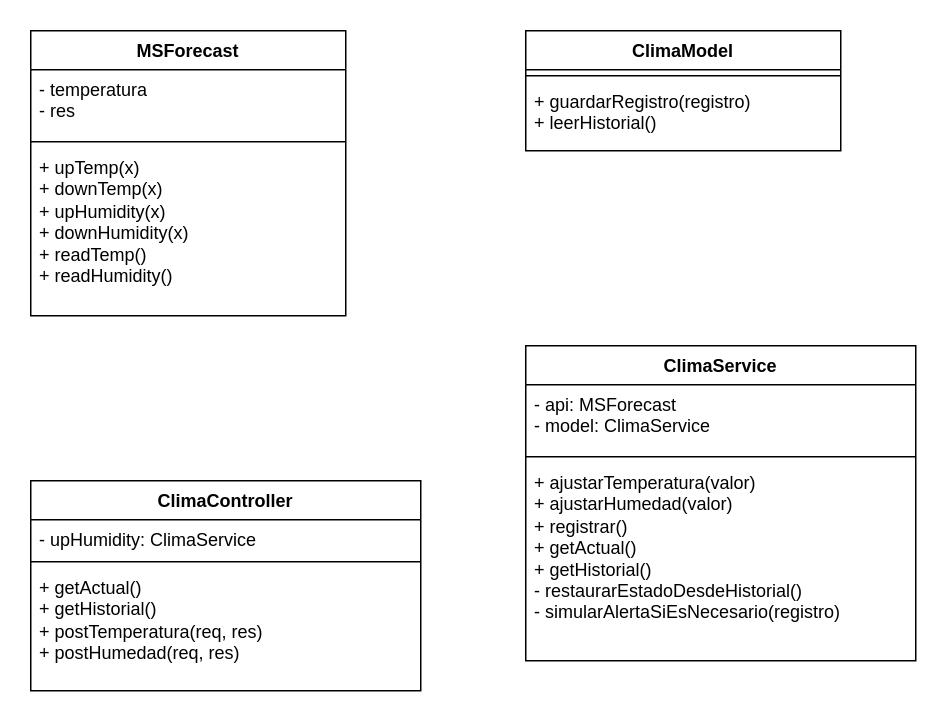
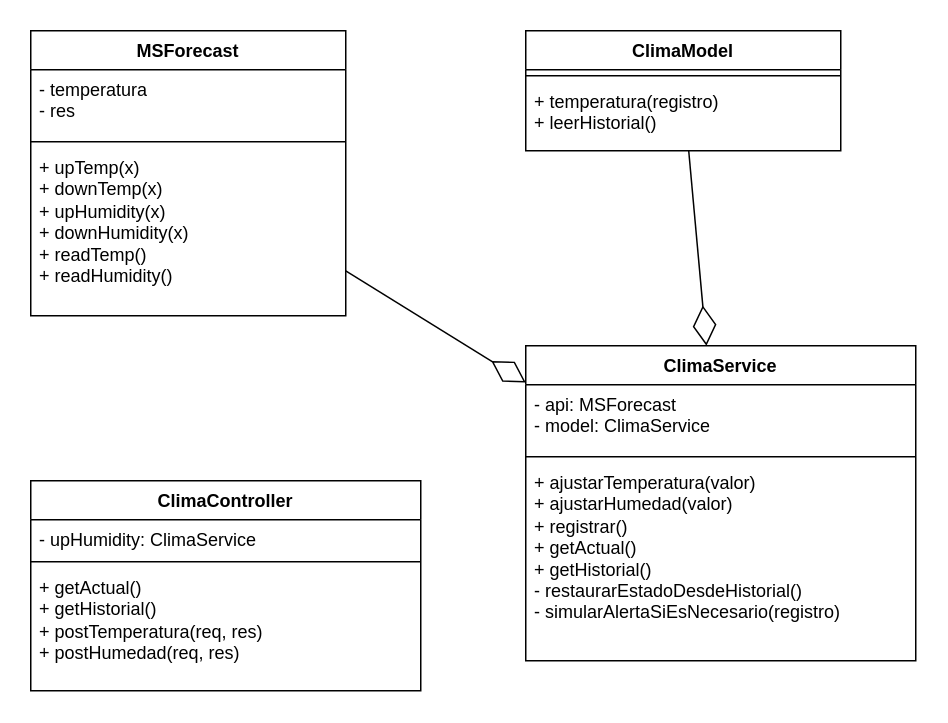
node "+ guardarRegistro(registro) + leerHistorial()": label "+ guardarRegistro(registro) + leerHistorial()" -> "+ temperatura(registro) + leerHistorial()"
edge "ClimaModel" -> "ClimaService": added
edge "MSForecast" -> "ClimaService": added
